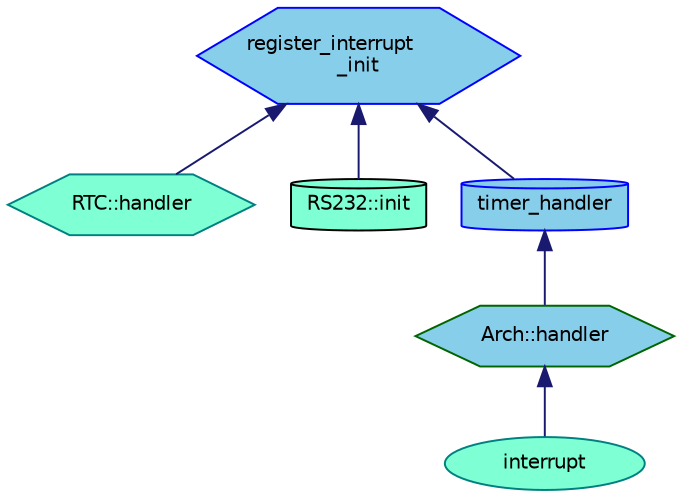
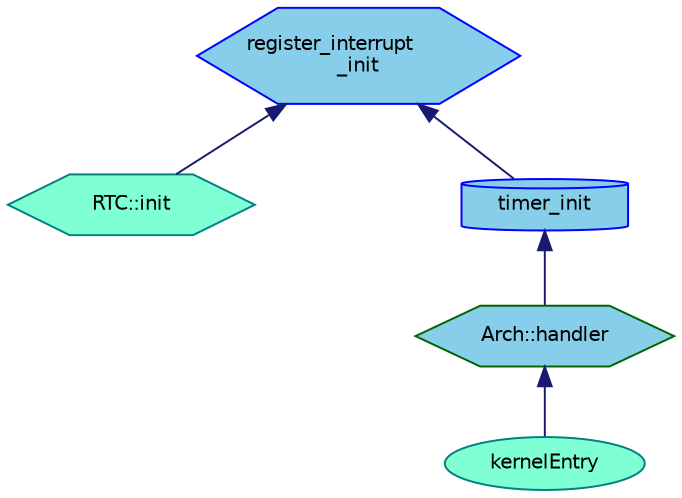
node "RTC::handler": label "RTC::handler" -> "RTC::init"
node "RS232::init": removed
node "timer_handler": label "timer_handler" -> "timer_init"
node "interrupt": label "interrupt" -> "kernelEntry"
